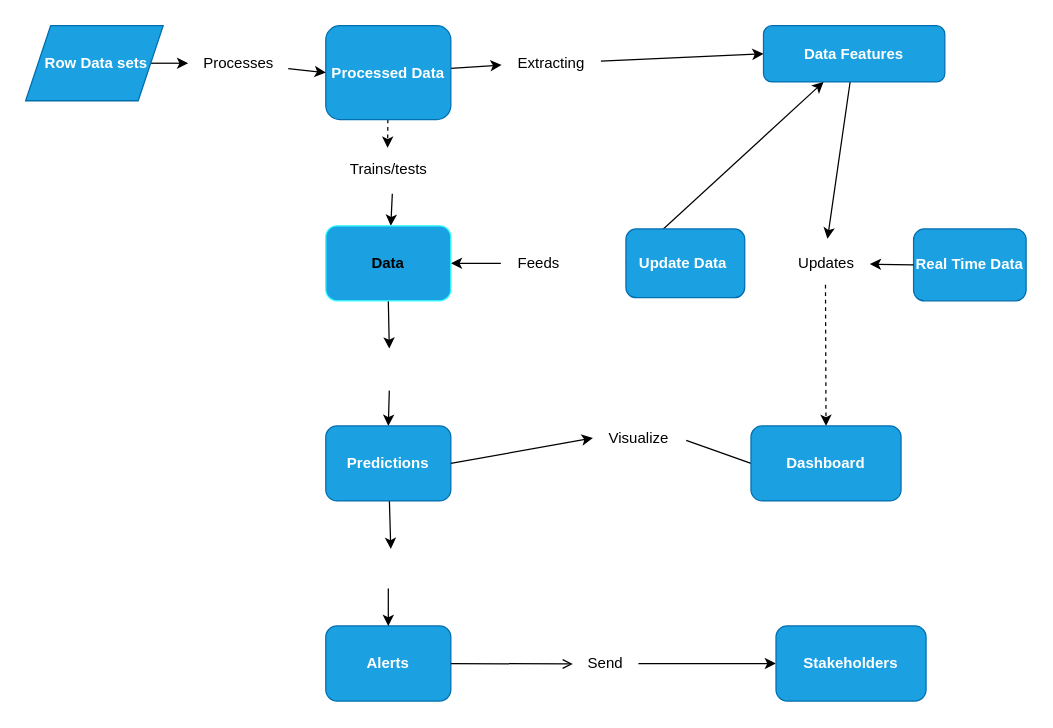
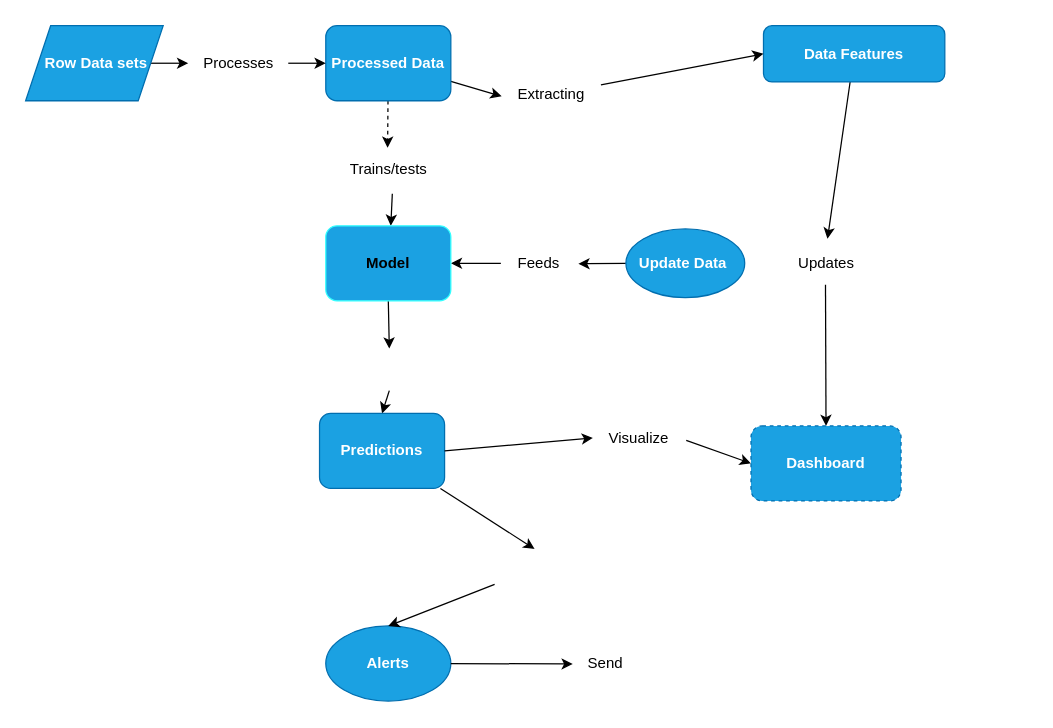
node "Extracting": moved (551, 63) -> (551, 94)
node "Processed Data": size 125x94 -> 125x75
edge "Update Data" -> "Data Features": now "Update Data" -> "Feeds"
node "Data": label "Data" -> "Model"
node "Update Data": shape rounded rectangle -> ellipse
edge "Real Time Data" -> "Updates": removed
node "Real Time Data": removed
edge "Updates" -> "Dashboard": style dashed -> solid
edge "Visualize" -- "Dashboard": arrowhead none -> classic
node "Predictions": moved (388, 463) -> (382, 451)
node "Dashboard": style solid -> dashed
node "Informs": moved (388, 569) -> (532, 569)
node "Alerts": shape rounded rectangle -> ellipse
edge "Send" -> "Stakeholders": removed
node "Stakeholders": removed
edge "Alerts" -> "Send": arrowhead open -> classic
